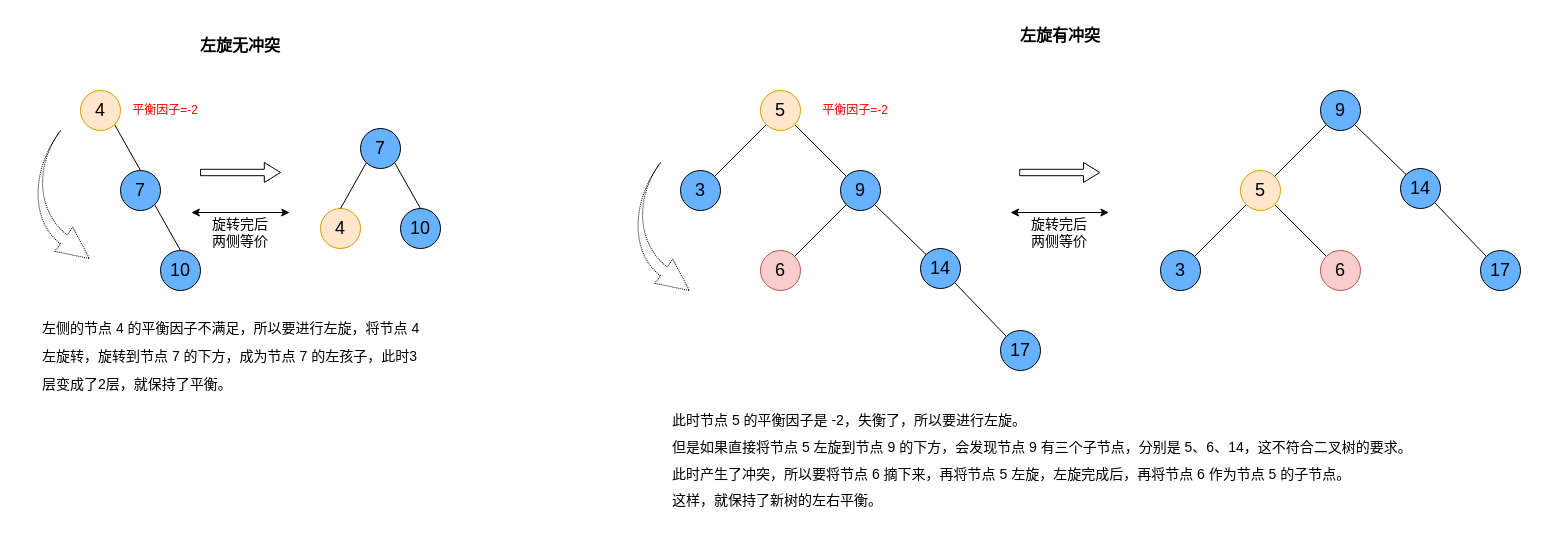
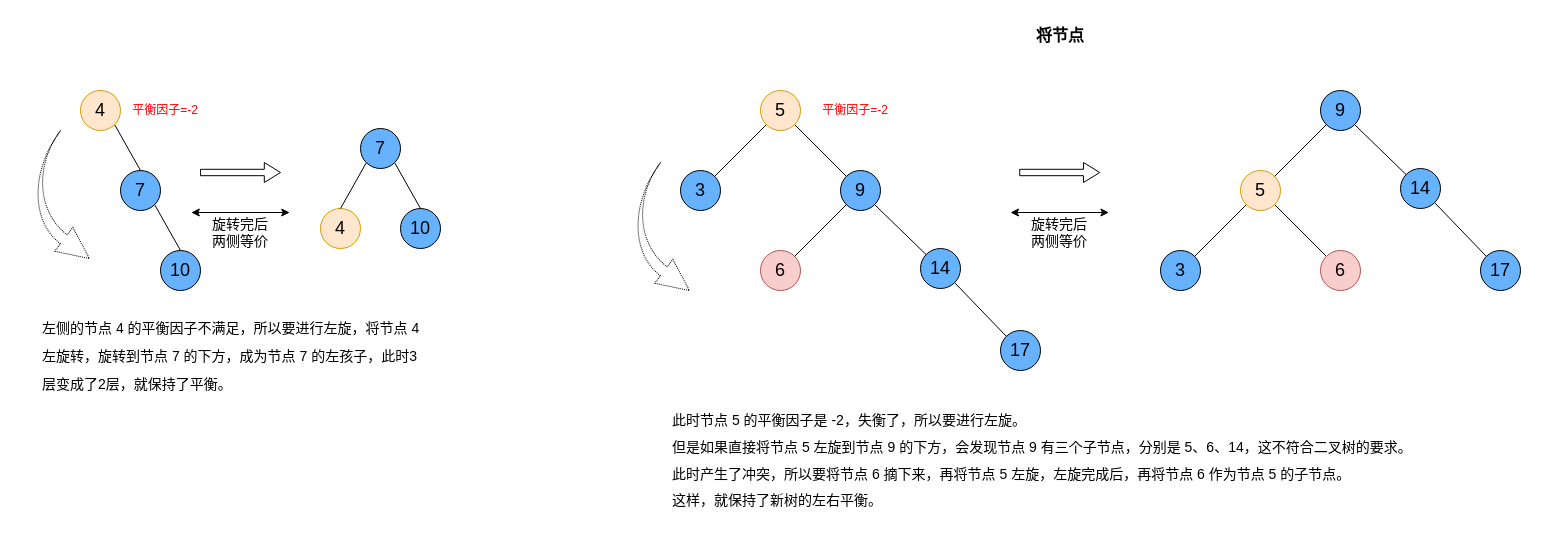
node "左旋有冲突": label "左旋有冲突" -> "将节点"
node "左旋无冲突": removed
